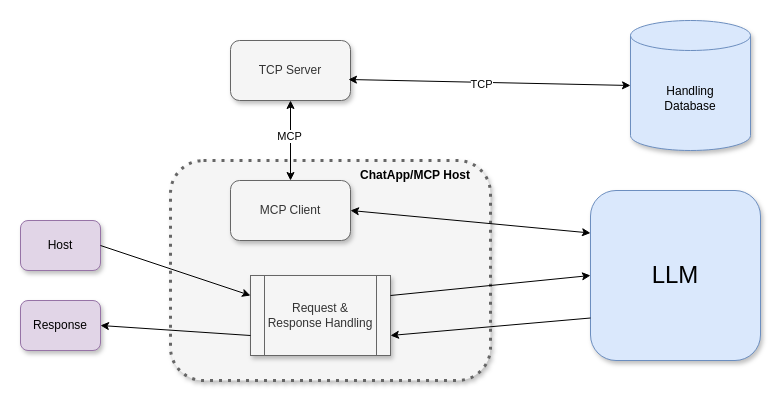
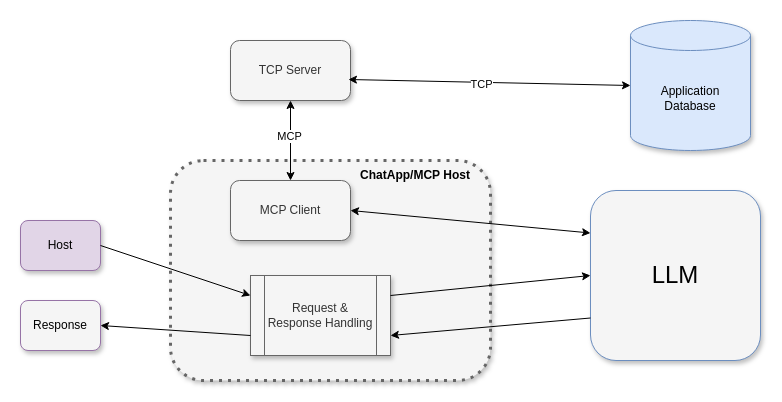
node "Handling Database": label "Handling Database" -> "Application Database"
node "LLM": fillcolor #dae8fc -> #f5f5f5
node "Response": fillcolor #e1d5e7 -> #f5f5f5
